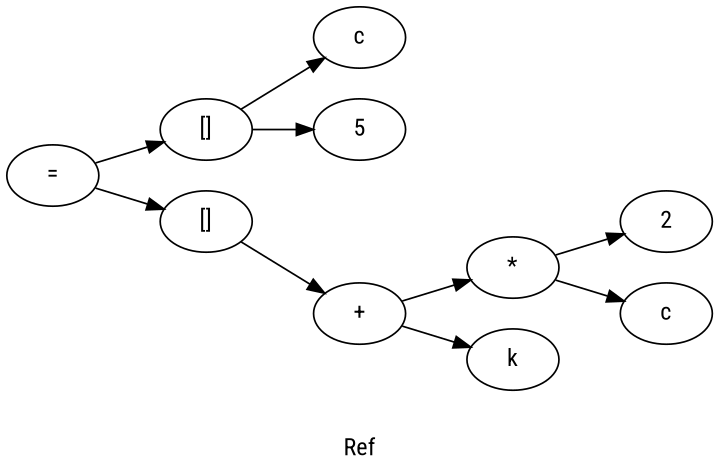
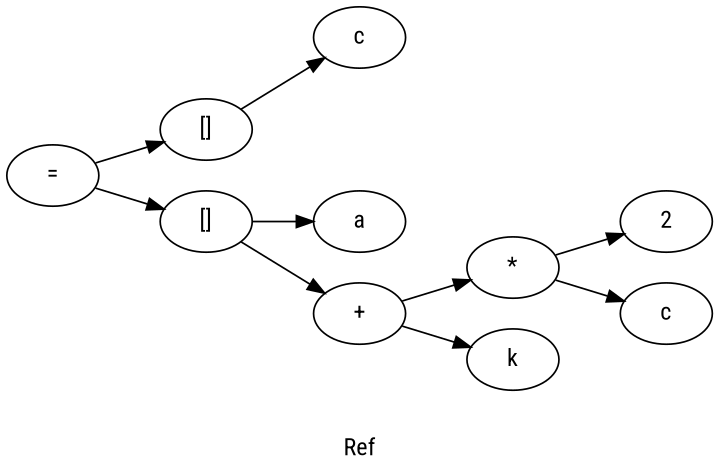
node "5": removed
node "a": added
